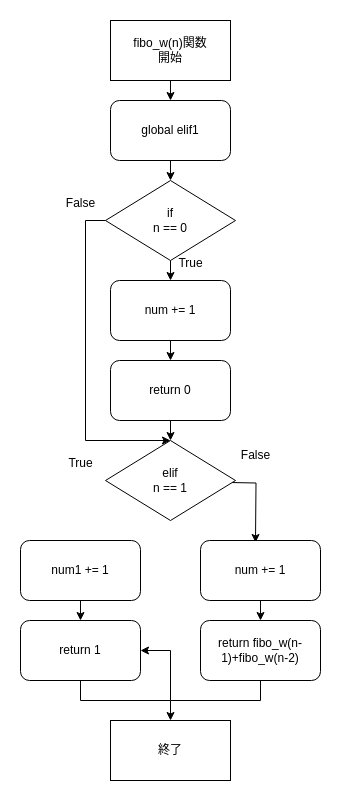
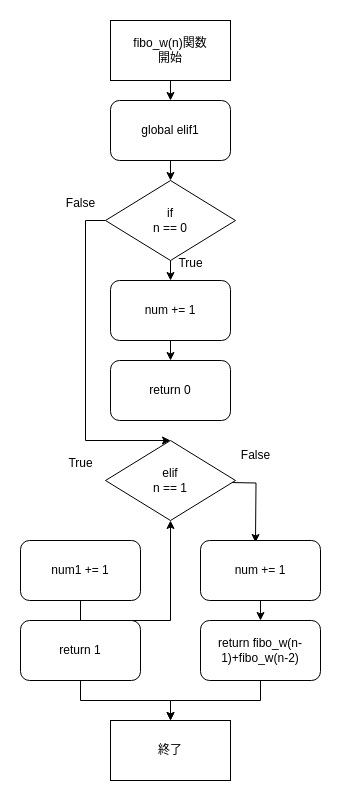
edge "return 0" -> "elif n == 1": removed
edge "num1 += 1" -> "return 1": now "num1 += 1" -> "elif n == 1"
edge "return fibo_w(n-1)+fibo_w(n-2)" -> "return 1": now "return fibo_w(n-1)+fibo_w(n-2)" -> "終了"
